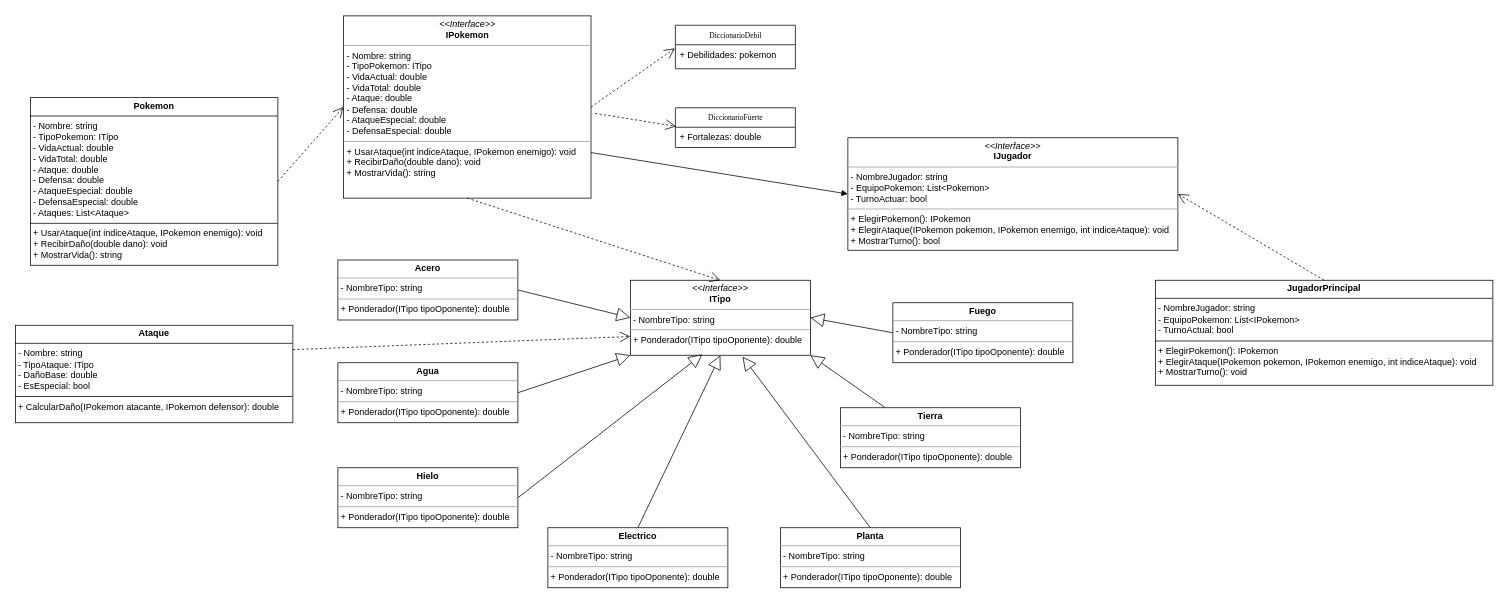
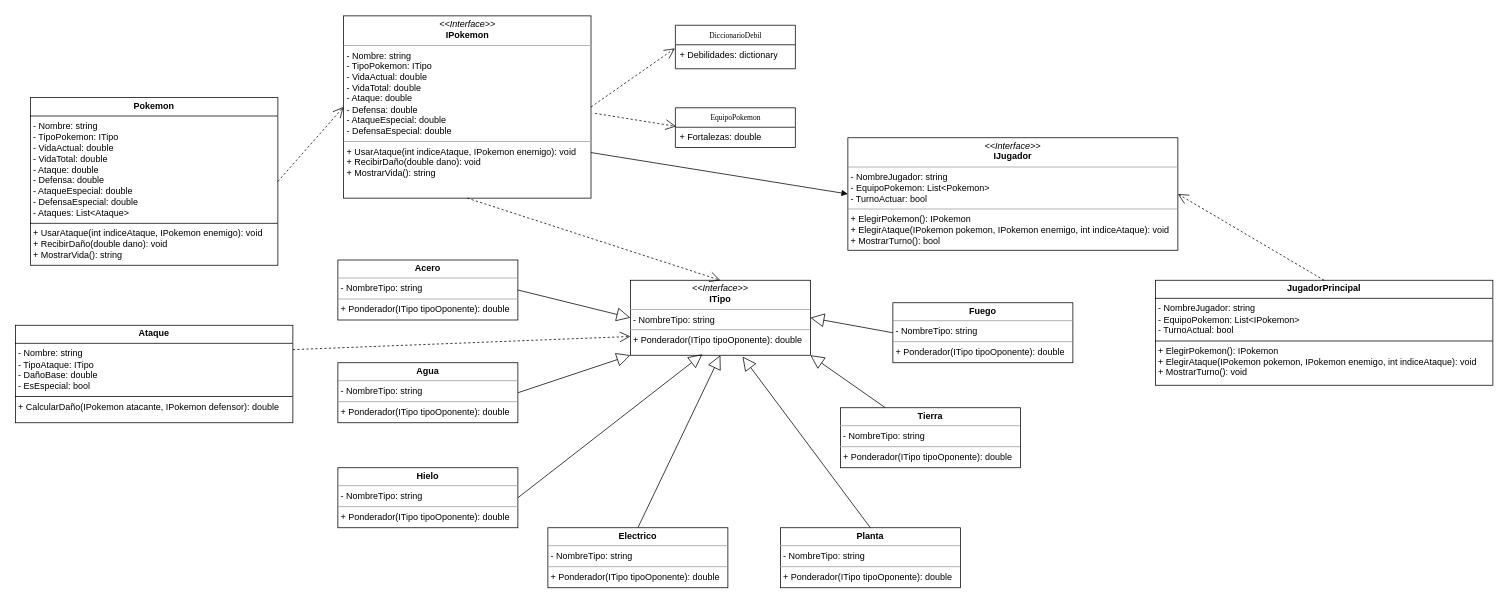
node "+ Debilidades: pokemon": label "+ Debilidades: pokemon" -> "+ Debilidades: dictionary"
node "DiccionarioFuerte": label "DiccionarioFuerte" -> "EquipoPokemon"
